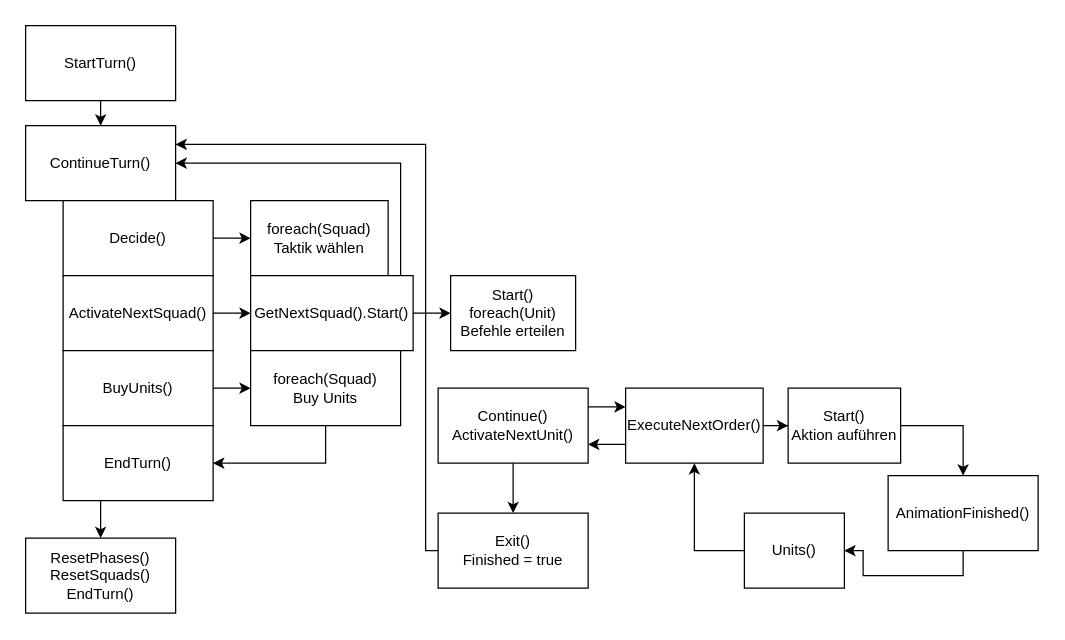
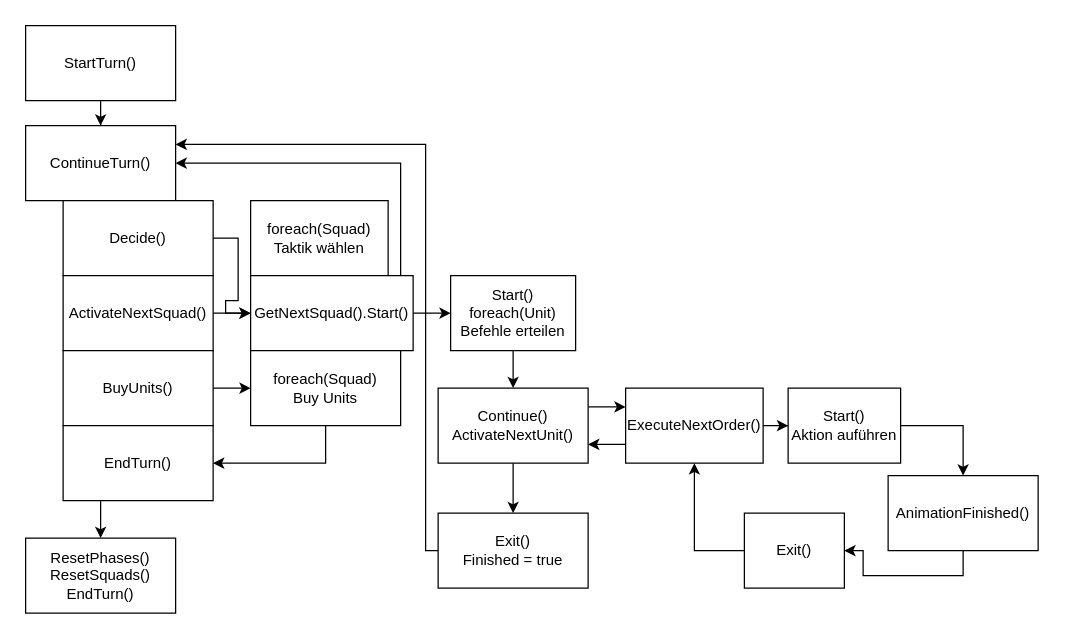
edge "Decide()" -> "foreach(Squad) Taktik wählen": now "Decide()" -> "GetNextSquad().Start()"
edge "Start() foreach(Unit) Befehle erteilen" -> "Continue() ActivateNextUnit()": added
node "Units()": label "Units()" -> "Exit()"
